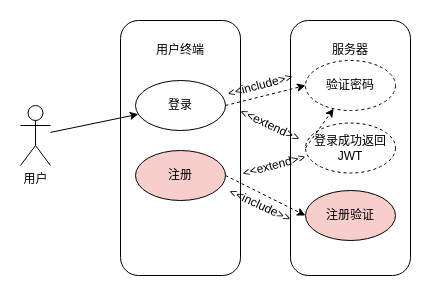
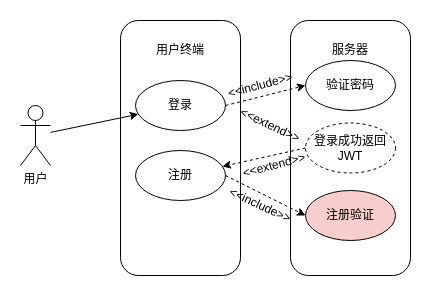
node "验证密码": style dashed -> solid
edge "登录成功返回JWT" -> "验证密码": now "登录成功返回JWT" -> "注册"
node "注册": fillcolor #f8cecc -> #ffffff
